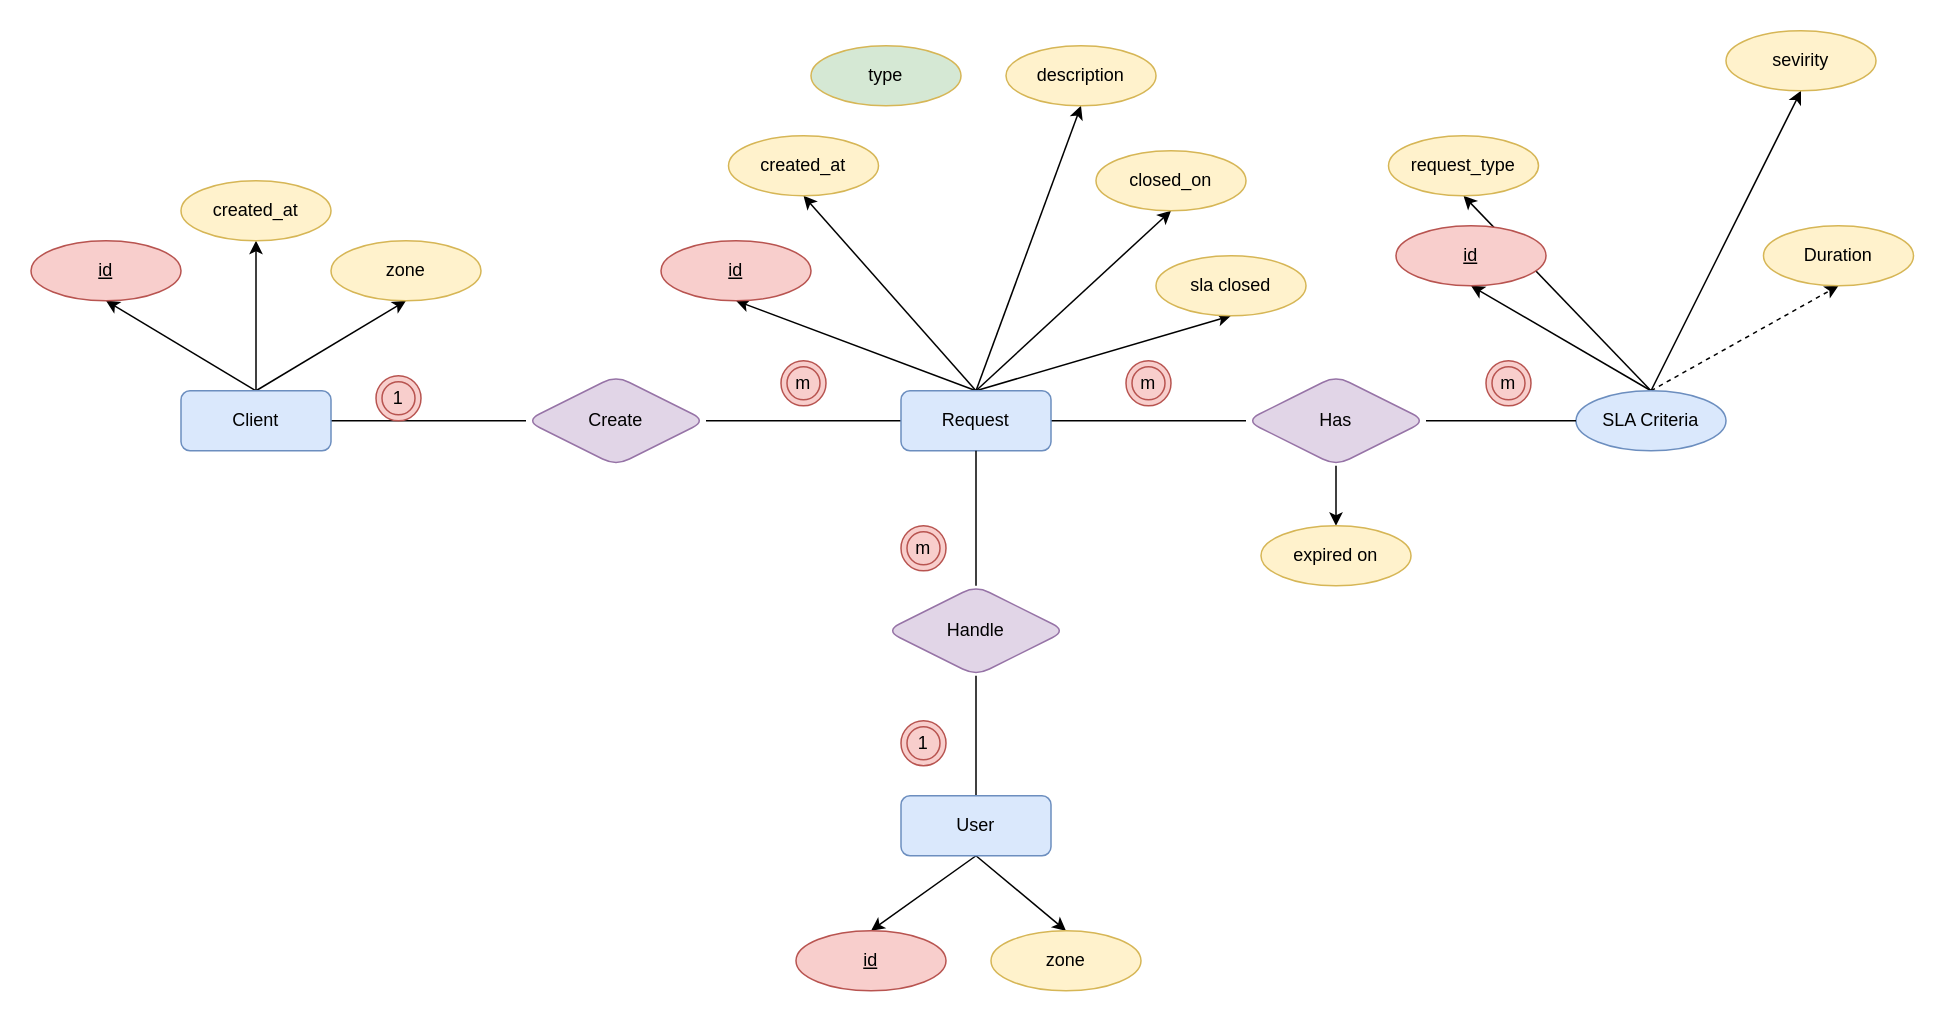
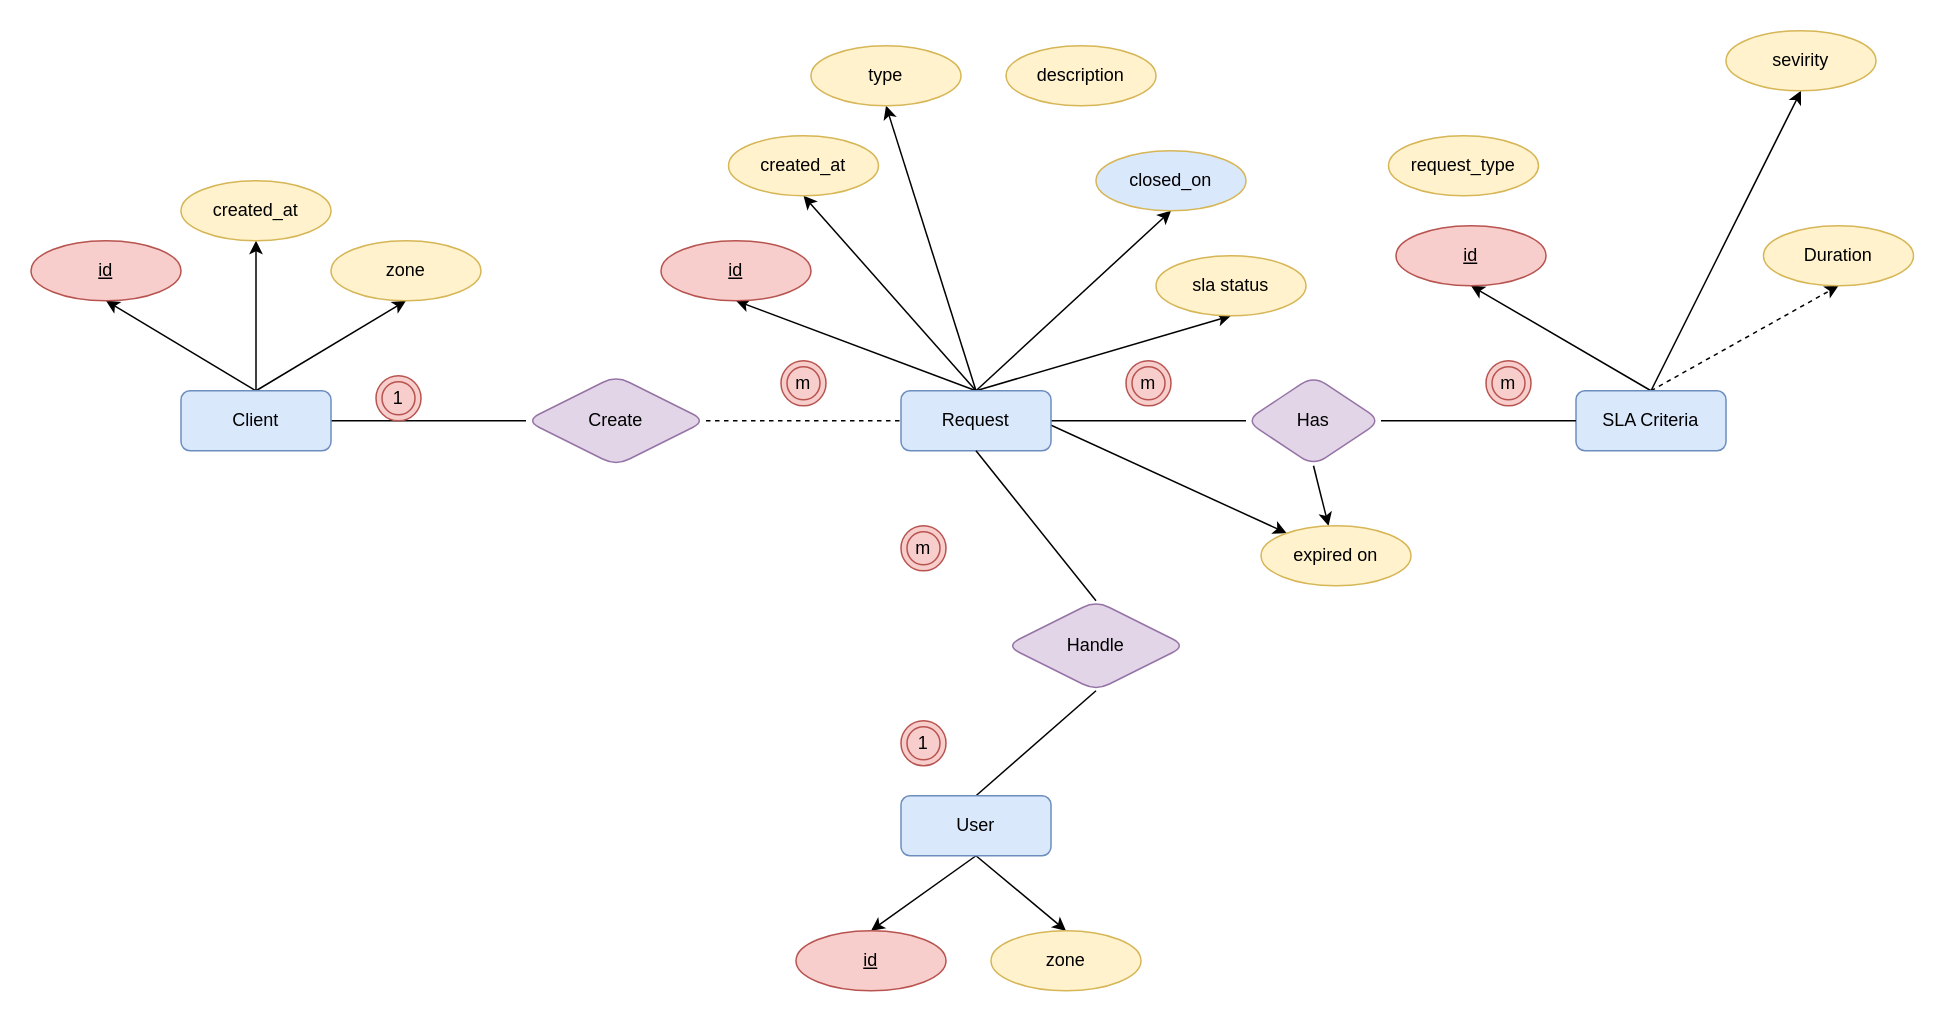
node "type": fillcolor #d5e8d4 -> #fff2cc
node "closed_on": fillcolor #fff2cc -> #dae8fc
edge "Request" -> "type": added
edge "Request" -> "description": now "Request" -> "expired on"
node "sla closed": label "sla closed" -> "sla status"
edge "SLA Criteria" -> "request_type": removed
edge "Create" -- "Request": style solid -> dashed
node "Has": size 180x90 -> 135x90
node "SLA Criteria": shape ellipse -> rounded rectangle
node "Handle": moved (976, 631) -> (1096, 646)
